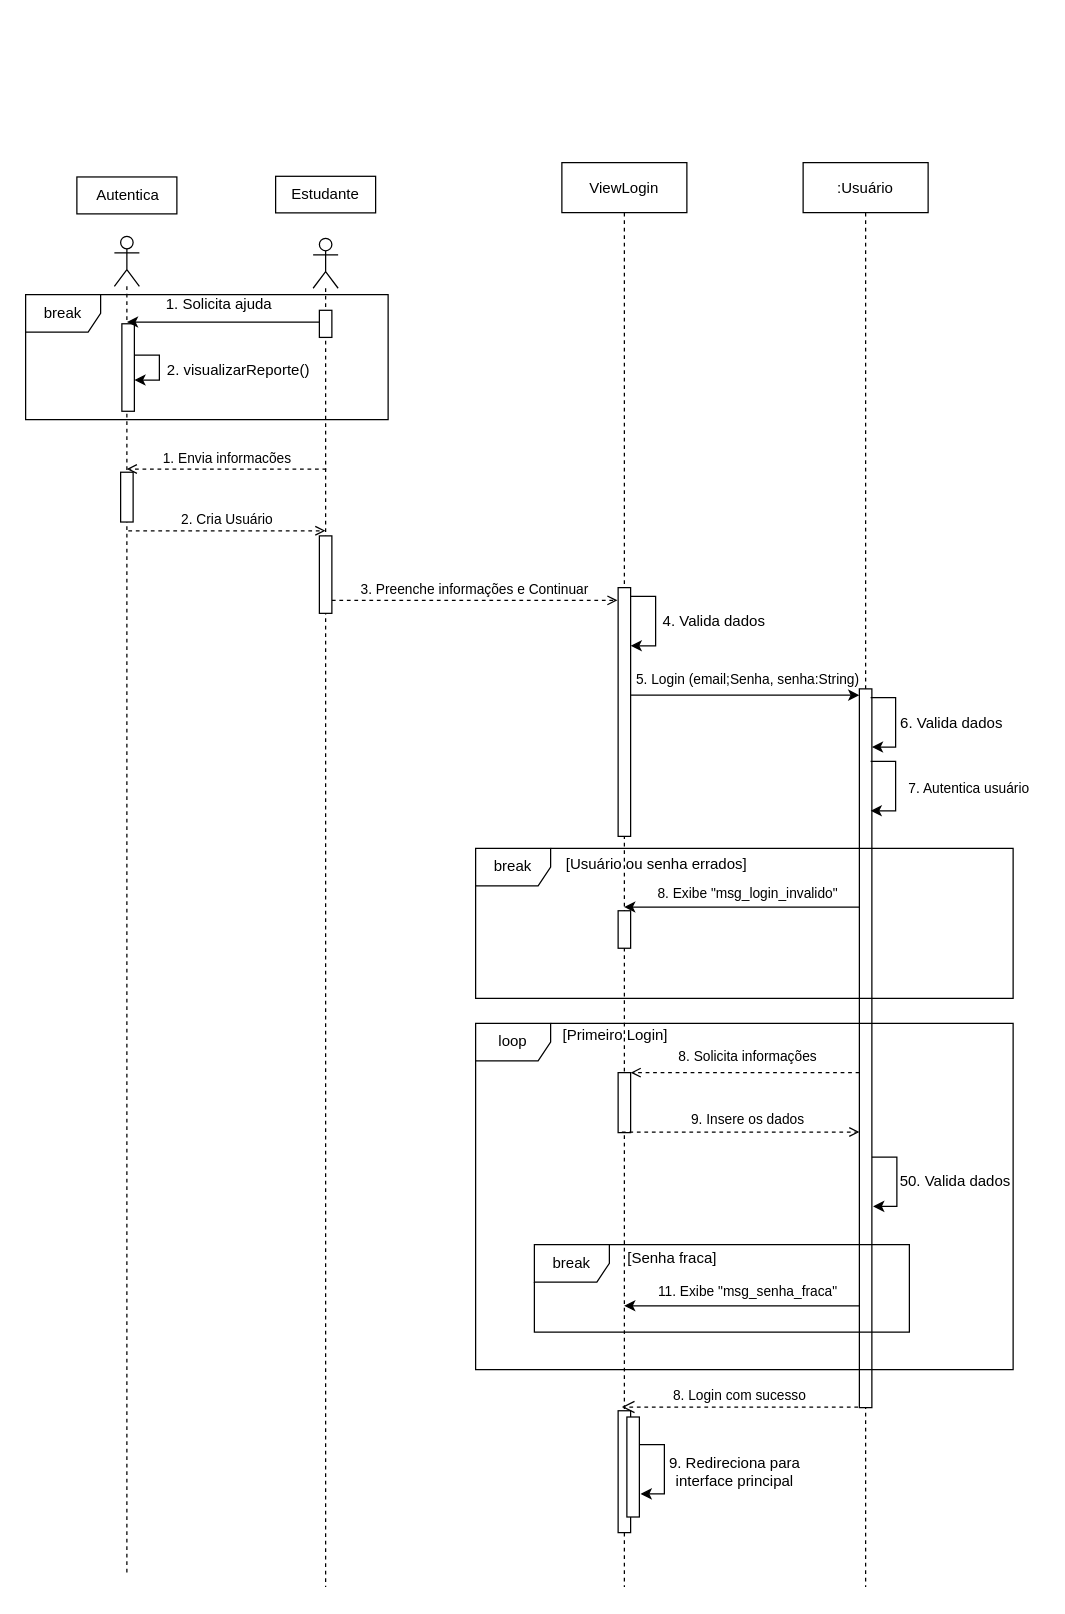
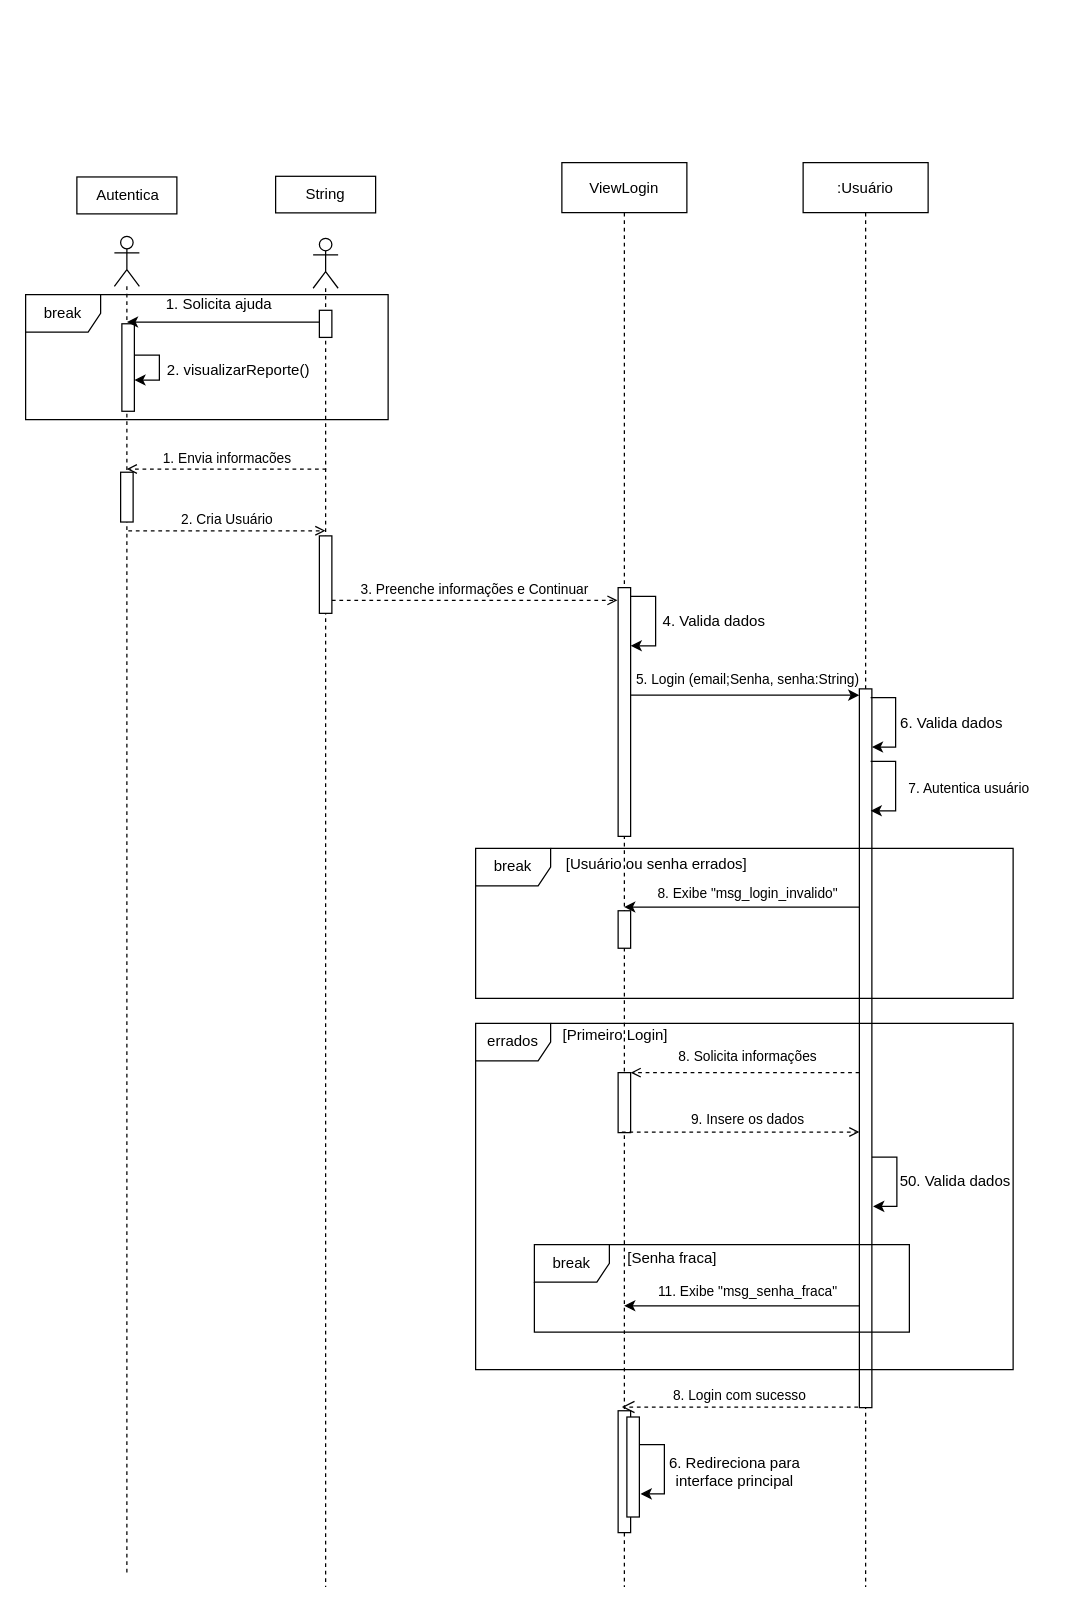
node "Estudante": label "Estudante" -> "String"
node "loop": label "loop" -> "errados"
node "9. Redireciona para interface principal": label "9. Redireciona para interface principal" -> "6. Redireciona para interface principal"
